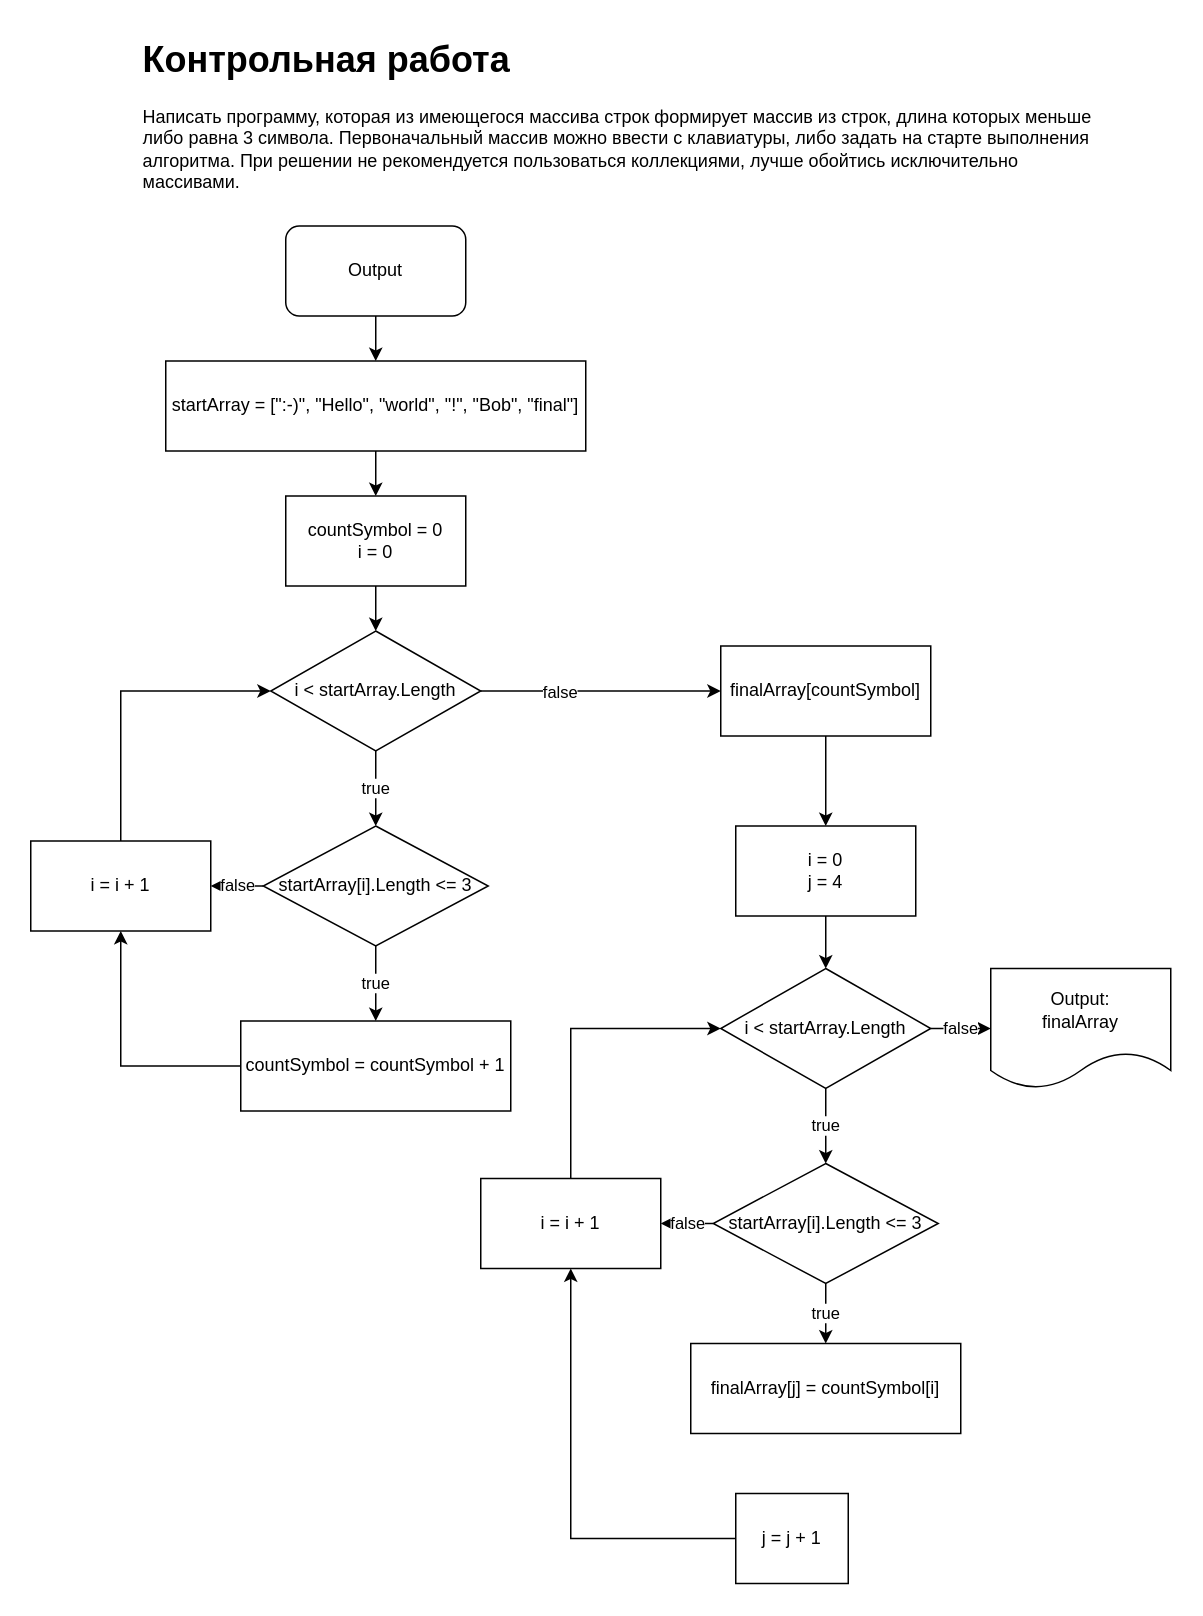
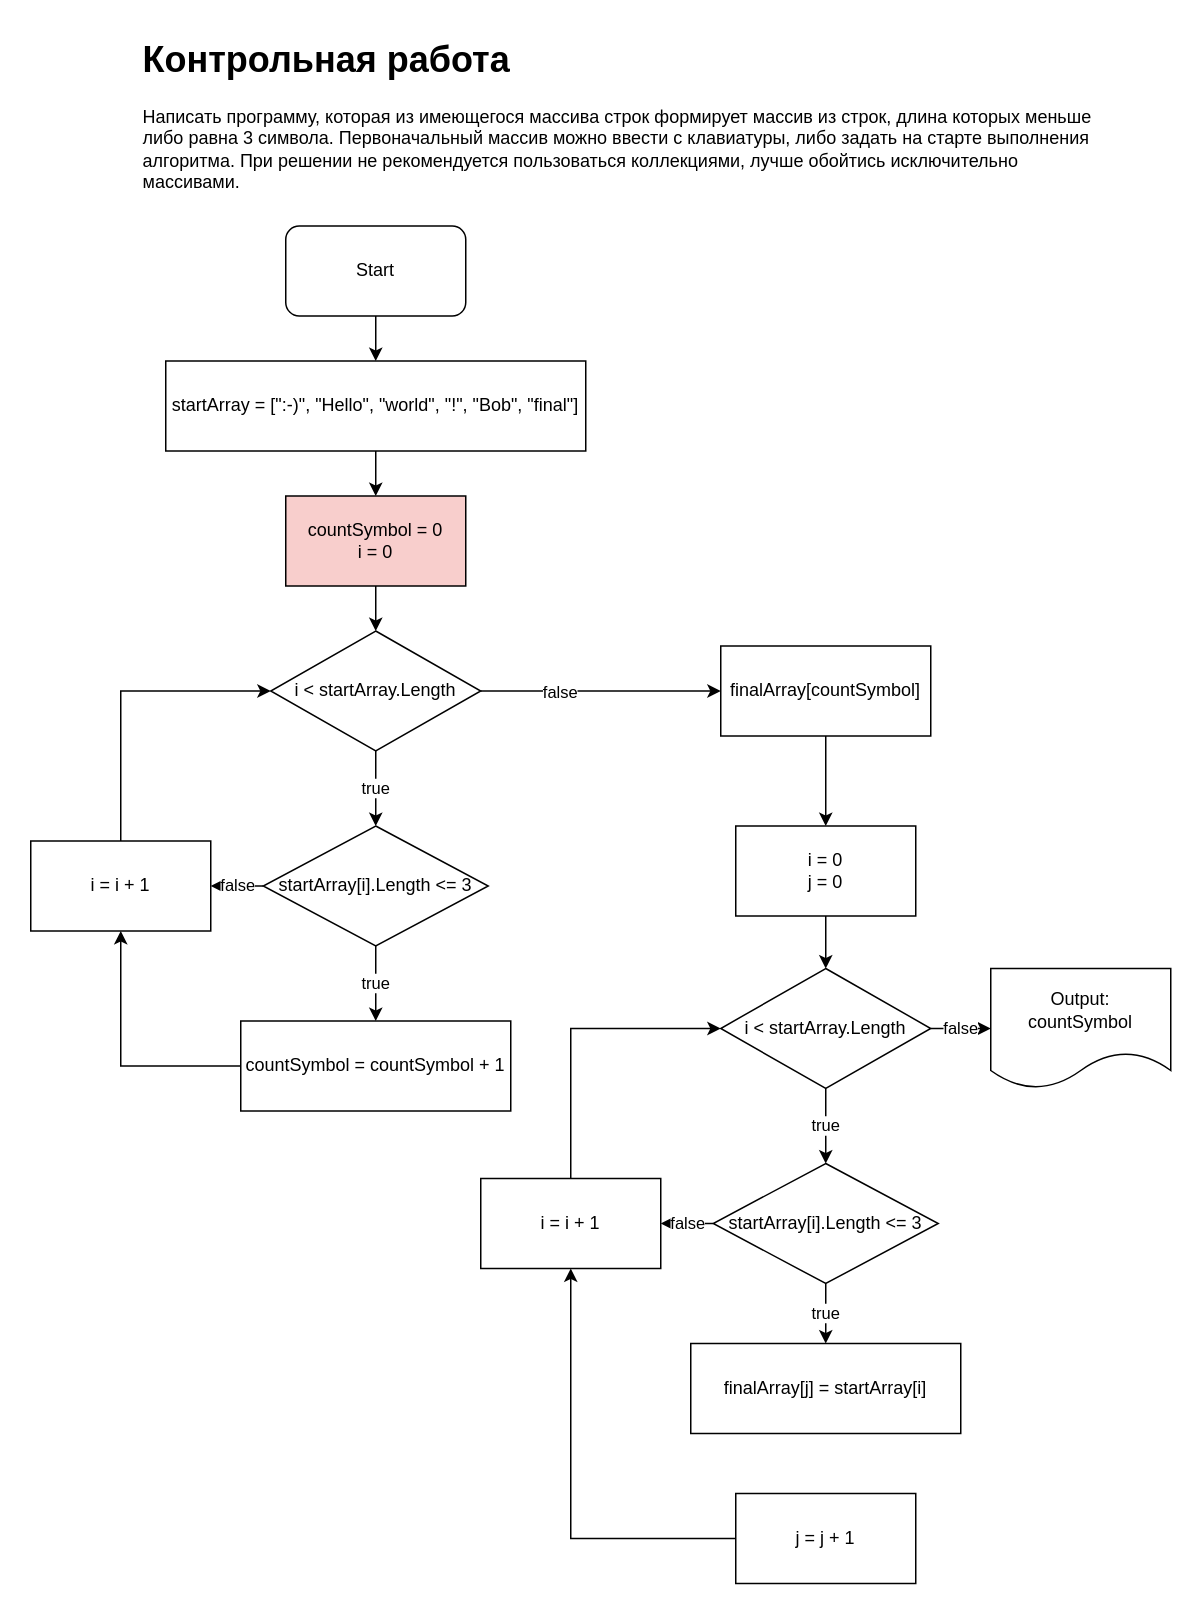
node "Output": label "Output" -> "Start"
node "countSymbol = 0 i = 0": fillcolor #ffffff -> #f8cecc
node "i = 0 j = 4": label "i = 0 j = 4" -> "i = 0 j = 0"
node "Output: finalArray": label "Output: finalArray" -> "Output: countSymbol"
node "finalArray[j] = countSymbol[i]": label "finalArray[j] = countSymbol[i]" -> "finalArray[j] = startArray[i]"
node "j = j + 1": size 113x90 -> 180x90
